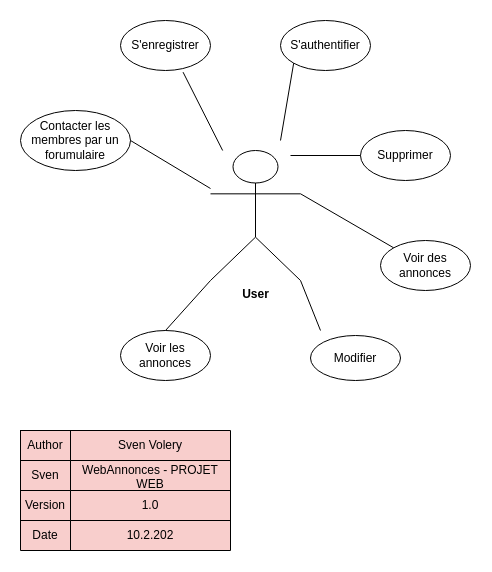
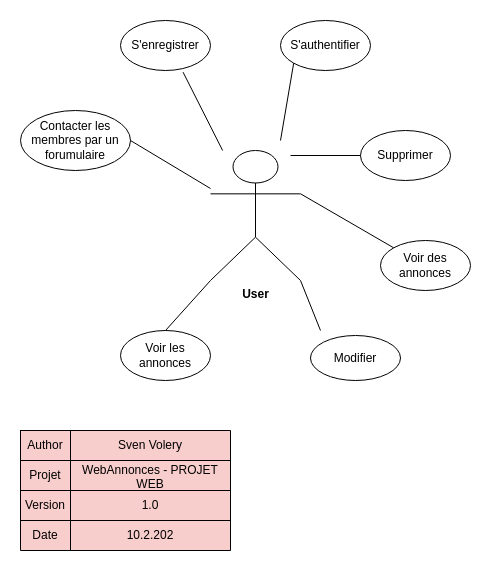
node "Sven": label "Sven" -> "Projet"
